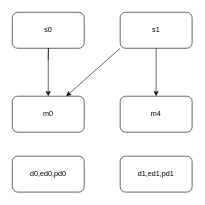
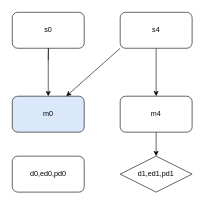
node "s1": label "s1" -> "s4"
node "m0": fillcolor #ffffff -> #dae8fc
edge "m4" -> "d1,ed1,pd1": added
node "d1,ed1,pd1": shape rounded rectangle -> diamond
